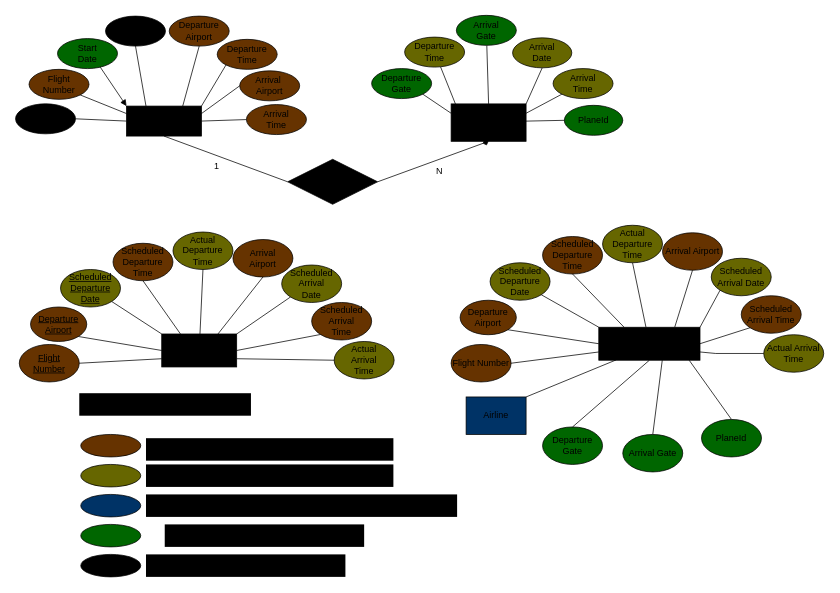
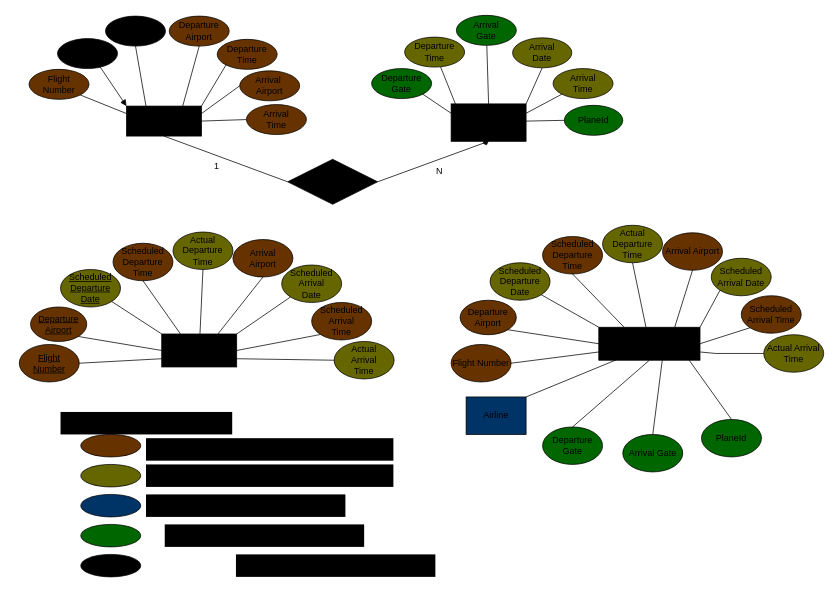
node "Start Date": fillcolor #006600 -> #000000
node "Flight Id": removed
edge "Flight Id" -- "Airline1 Schedule": removed
node "Attribute matching legend:": moved (165, 405) -> (146, 423)
node "New attribute that doesn't exist in either schema": size 311x23 -> 200x23
node "Mapping that only exists in Airline2": moved (246, 566) -> (336, 566)
